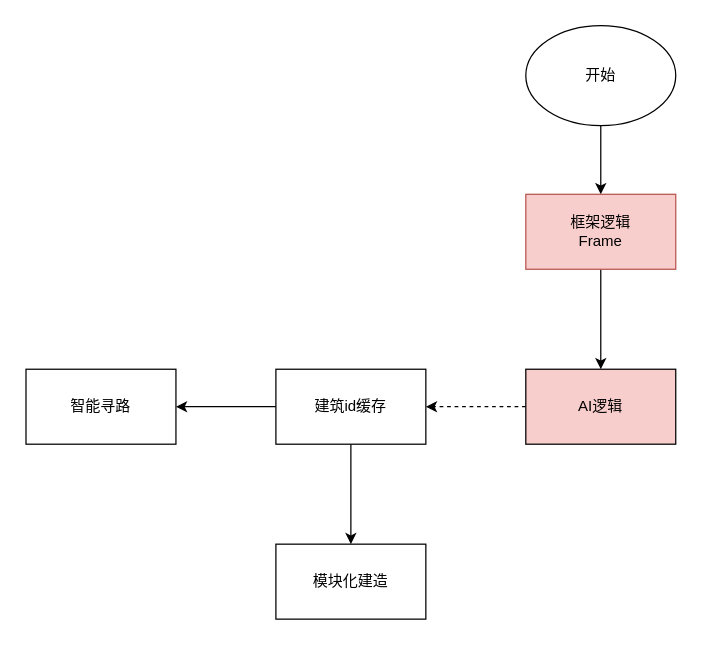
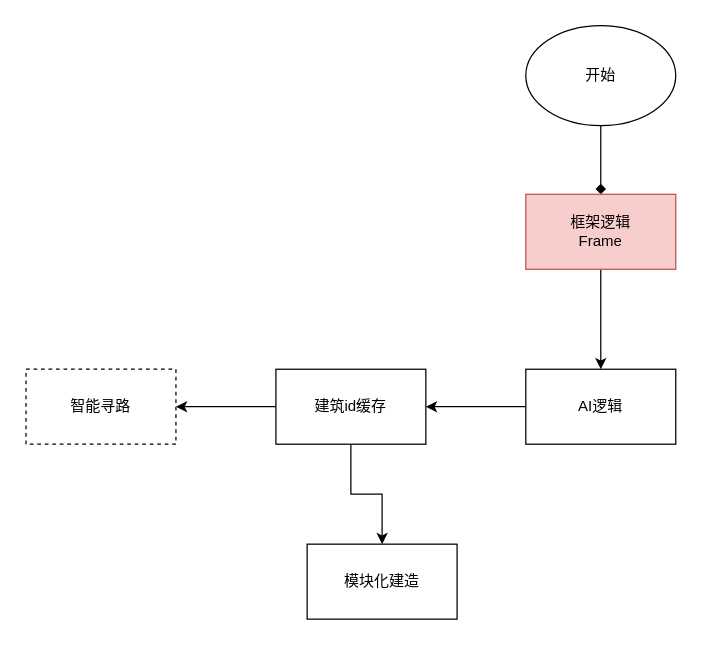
edge "开始" -> "框架逻辑 Frame": arrowhead classic -> diamond
node "智能寻路": style solid -> dashed
edge "AI逻辑" -> "建筑id缓存": style dashed -> solid
node "AI逻辑": fillcolor #f8cecc -> #ffffff
node "模块化建造": moved (351, 582) -> (382, 582)
